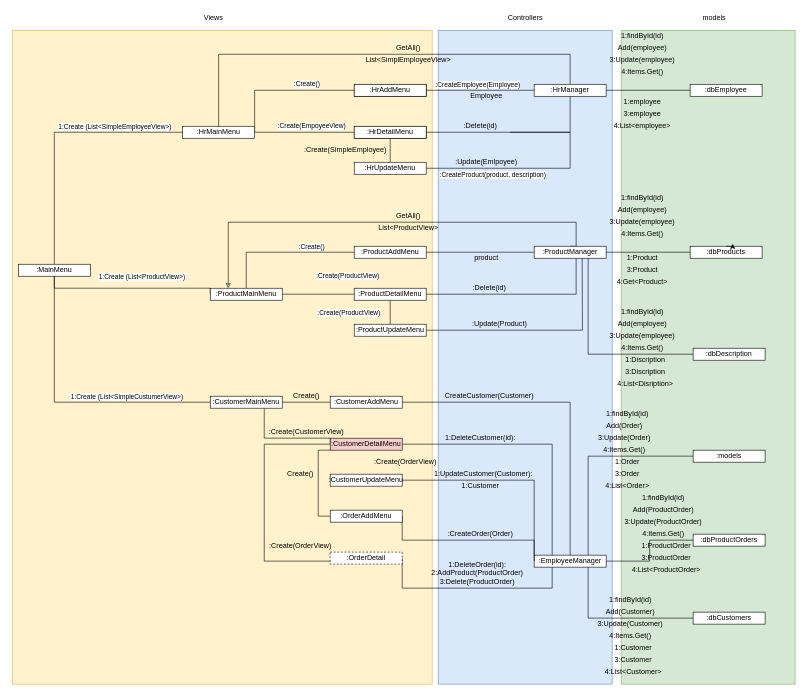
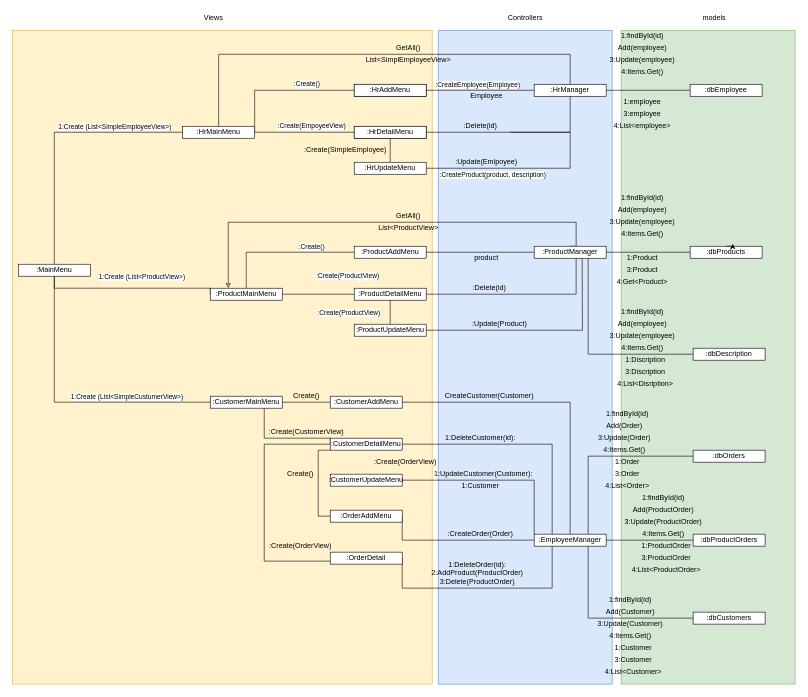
node ":CustomerDetailMenu": fillcolor #f8cecc -> #ffffff
node ":models": label ":models" -> ":dbOrders"
node ":OrderDetail": style dashed -> solid
node ":EmployeeManager": moved (570, 561) -> (570, 540)
